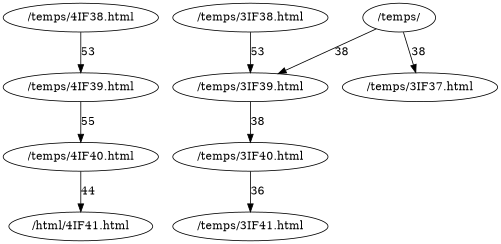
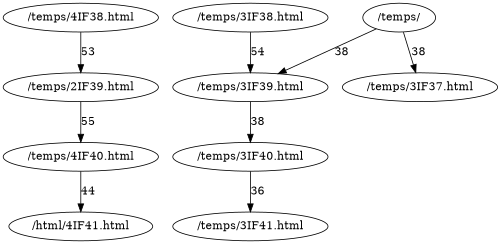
edge "/temps/3IF38.html" -> "/temps/3IF39.html": label "53" -> "54"
node "/temps/4IF39.html": label "/temps/4IF39.html" -> "/temps/2IF39.html"
